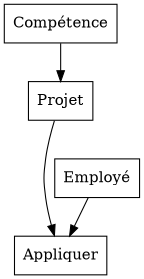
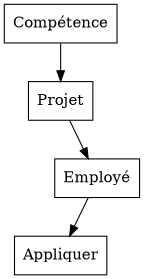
edge "Projet" -> "Appliquer": now "Projet" -> "Employé"
